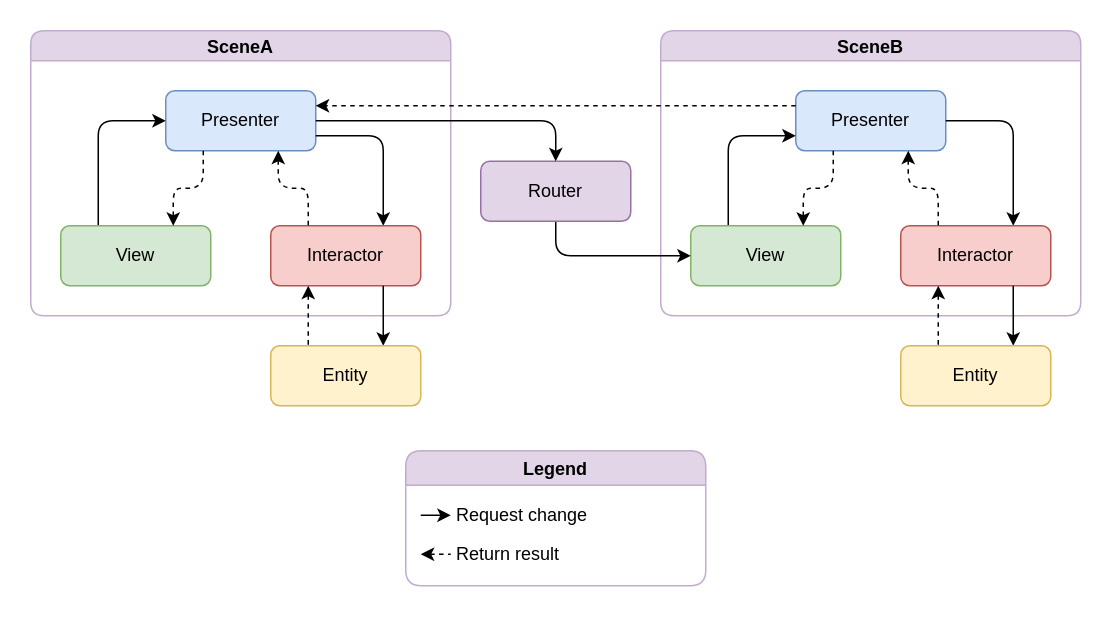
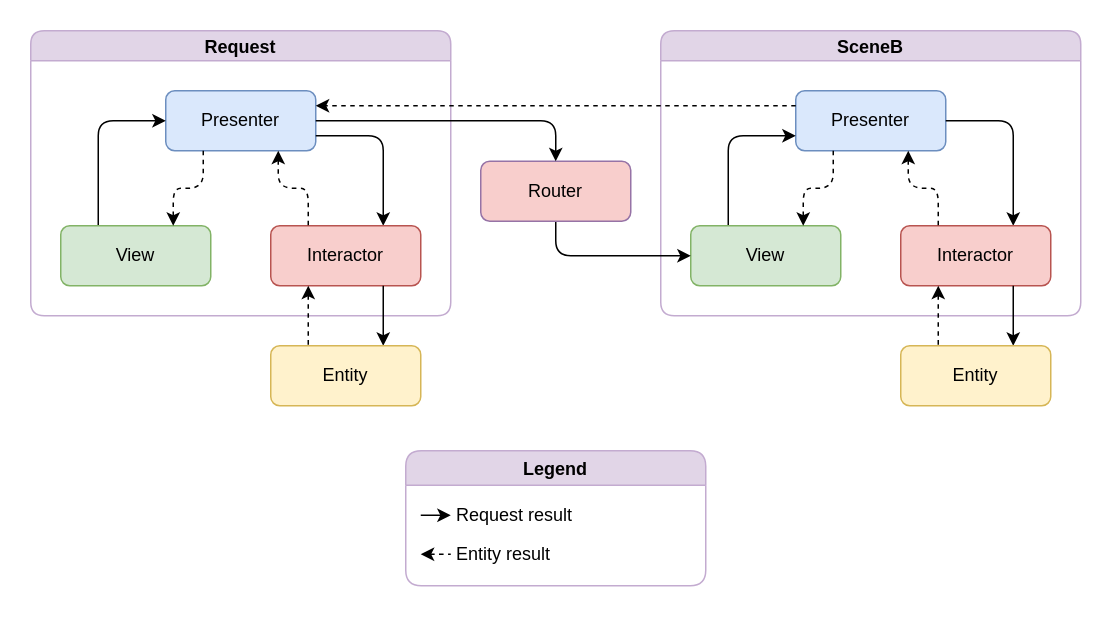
node "SceneA": label "SceneA" -> "Request"
node "Router": fillcolor #e1d5e7 -> #f8cecc
node "Request change": label "Request change" -> "Request result"
node "Return result": label "Return result" -> "Entity result"
